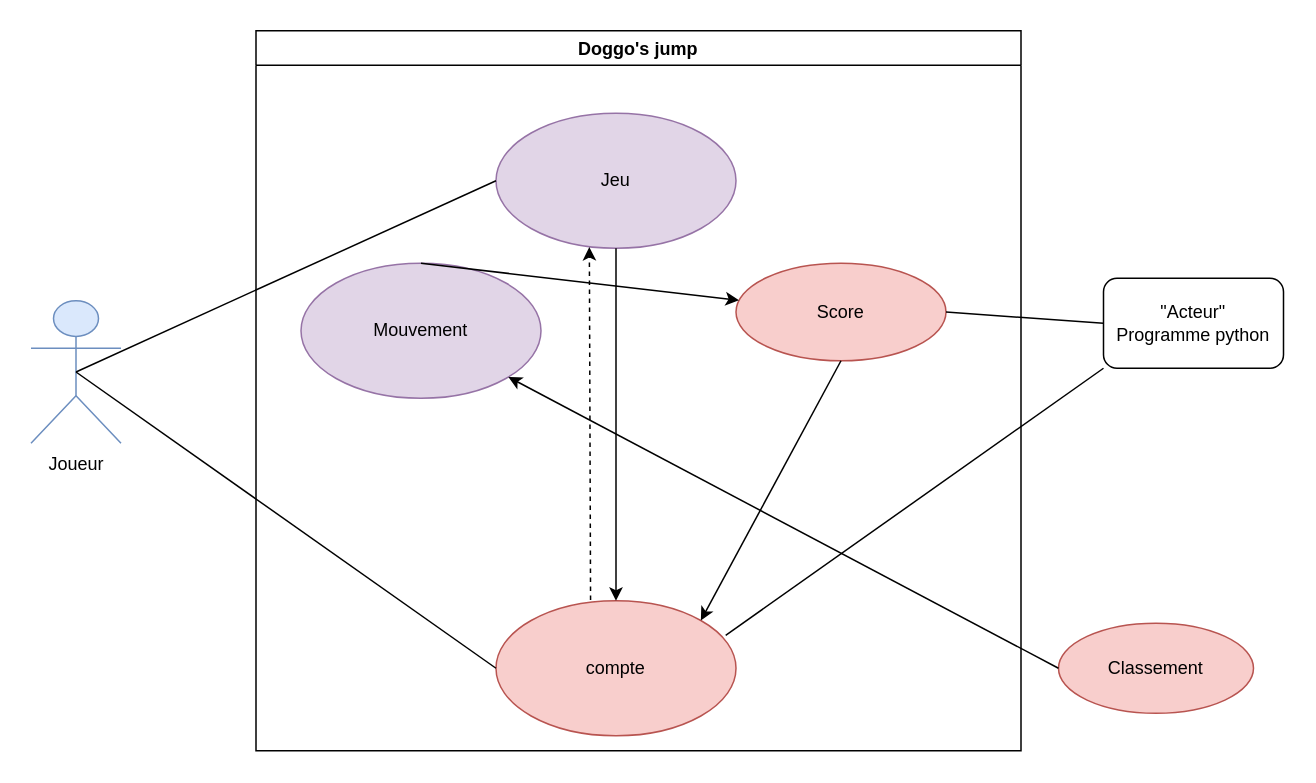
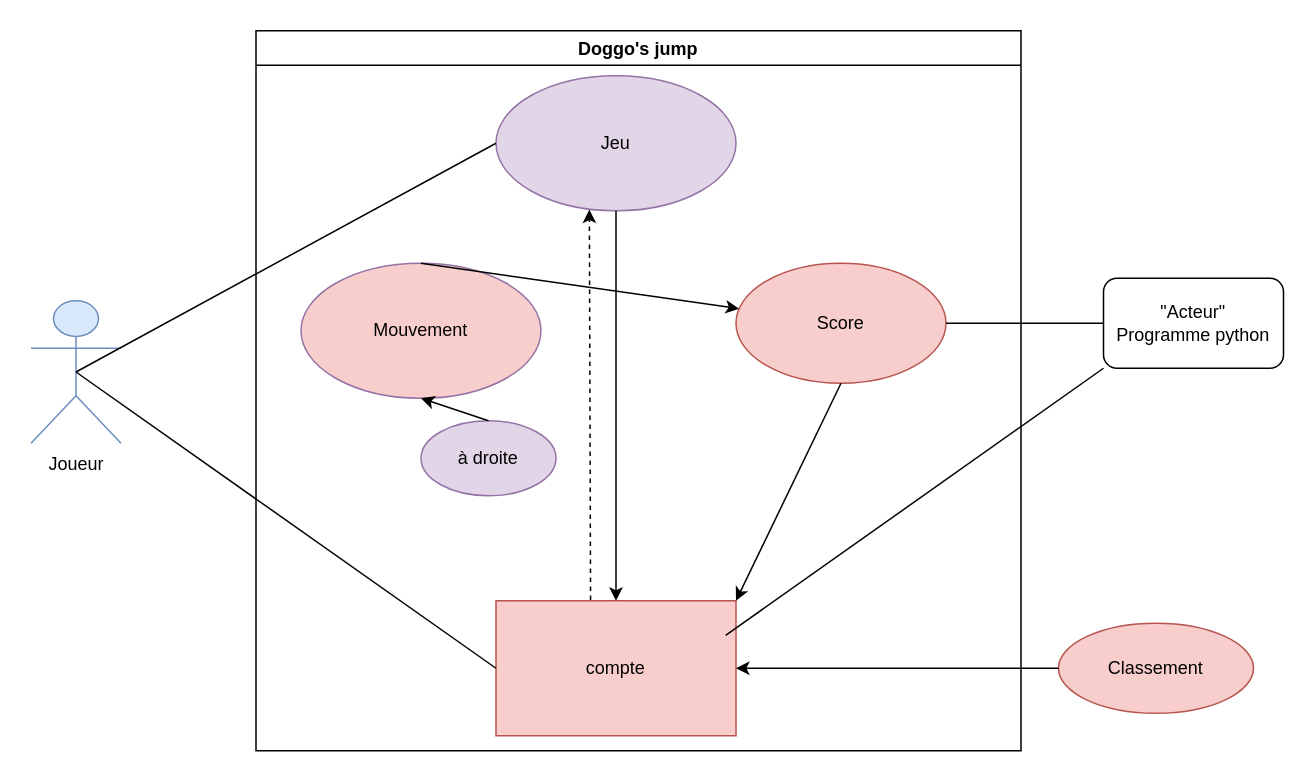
node "Jeu": moved (616, 181) -> (616, 143)
node "Score": size 210x98 -> 210x120
node "Mouvement": fillcolor #e1d5e7 -> #f8cecc
edge "à droite" -> "Mouvement": added
node "à droite": added
edge "Classement" -> "Mouvement": now "Classement" -> "compte"
node "compte": shape ellipse -> rectangle
